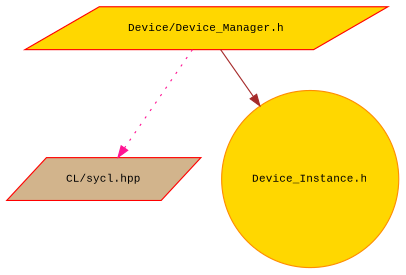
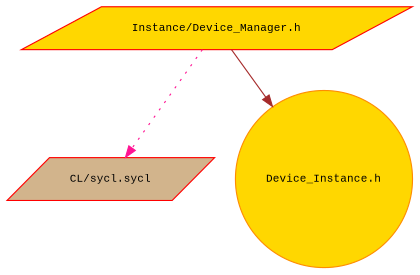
node "Device/Device_Manager.h": label "Device/Device_Manager.h" -> "Instance/Device_Manager.h"
node "CL/sycl.hpp": label "CL/sycl.hpp" -> "CL/sycl.sycl"
